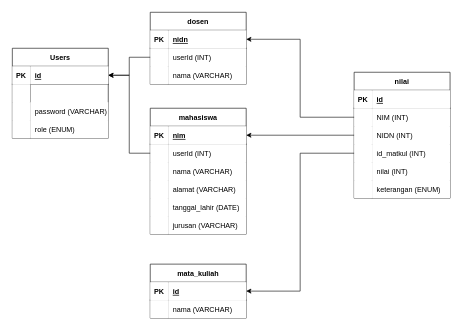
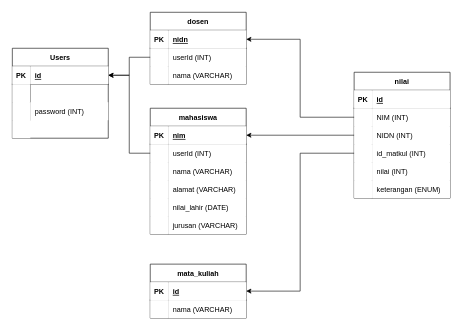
node "password (VARCHAR)": label "password (VARCHAR)" -> "password (INT)"
node "role (ENUM)": removed
node "tanggal_lahir (DATE)": label "tanggal_lahir (DATE)" -> "nilai_lahir (DATE)"
